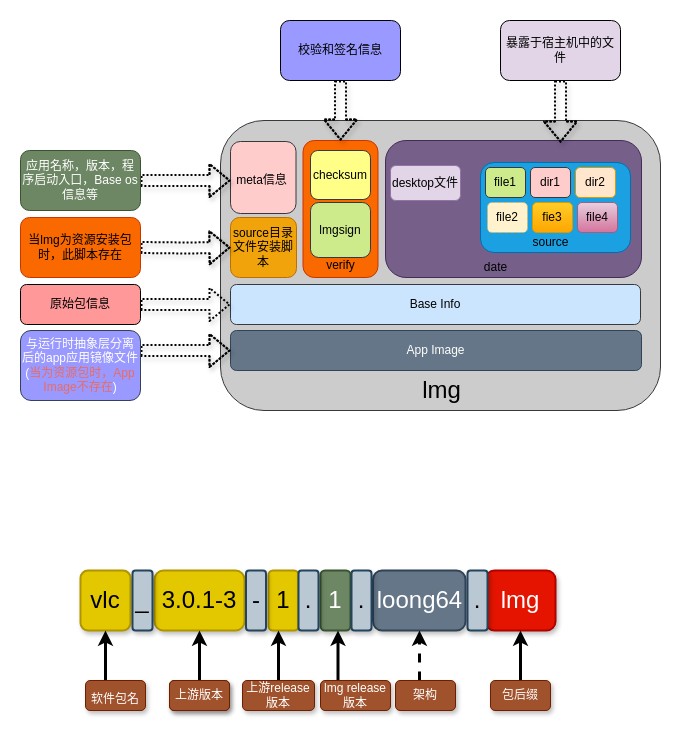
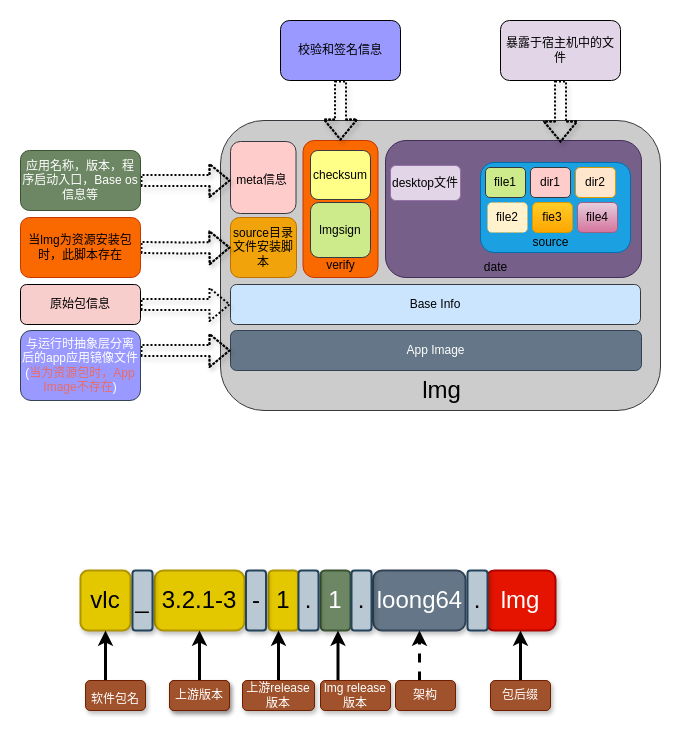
node "原始包信息": fillcolor #ff9999 -> #f8cecc
node "3.0.1-3": label "3.0.1-3" -> "3.2.1-3"
